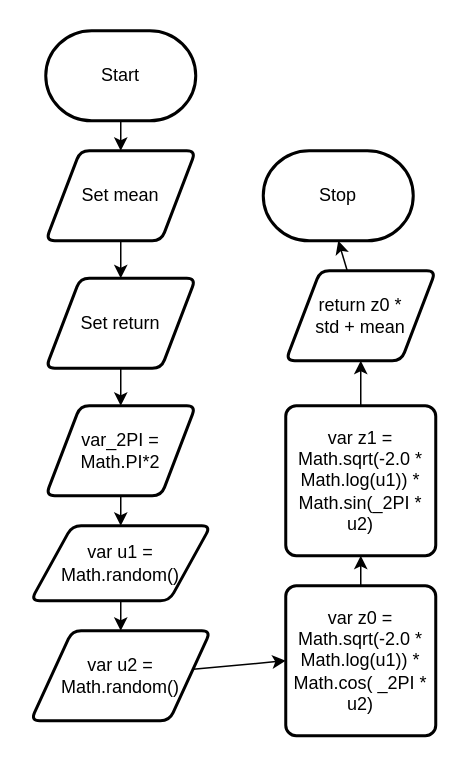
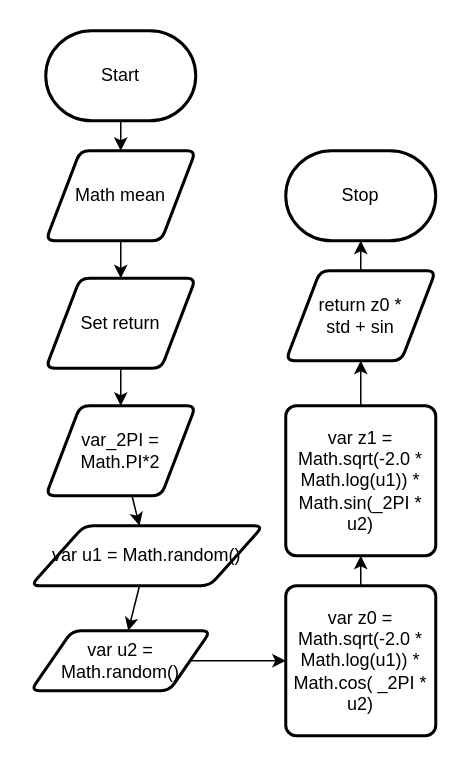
node "Set mean": label "Set mean" -> "Math mean"
node "Stop": moved (338, 196) -> (361, 196)
node "return z0 * std + mean": label "return z0 * std + mean" -> "return z0 * std + sin"
node "var u1 = Math.random()": size 180x75 -> 233x60
node "var u2 = Math.random()": size 180x90 -> 180x60
